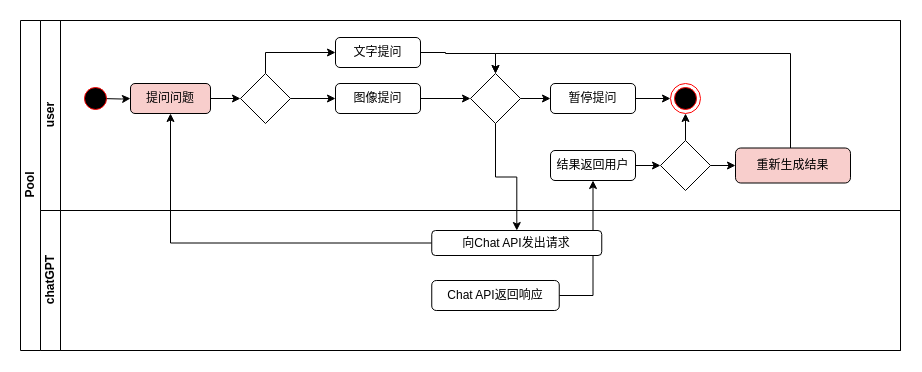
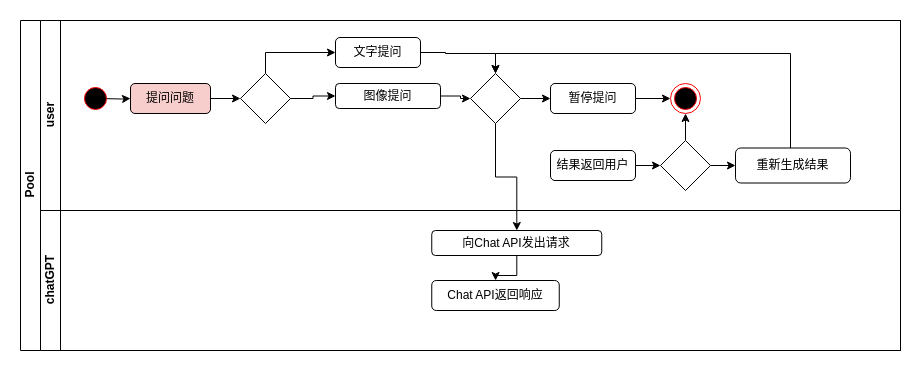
node "图像提问": size 85x30 -> 105x25
node "重新生成结果": fillcolor #f8cecc -> #ffffff
edge "向Chat API发出请求" -> "提问问题": now "向Chat API发出请求" -> "Chat API返回响应"
edge "Chat API返回响应" -> "结果返回用户": removed
